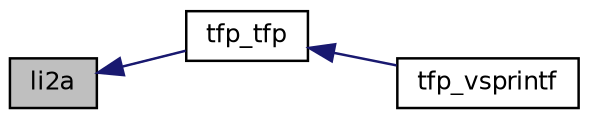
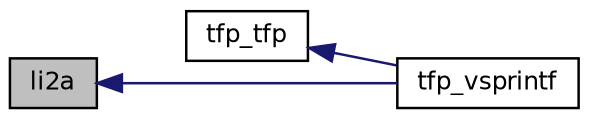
edge "tfp_tfp" -> "li2a": now "tfp_vsprintf" -> "li2a"
